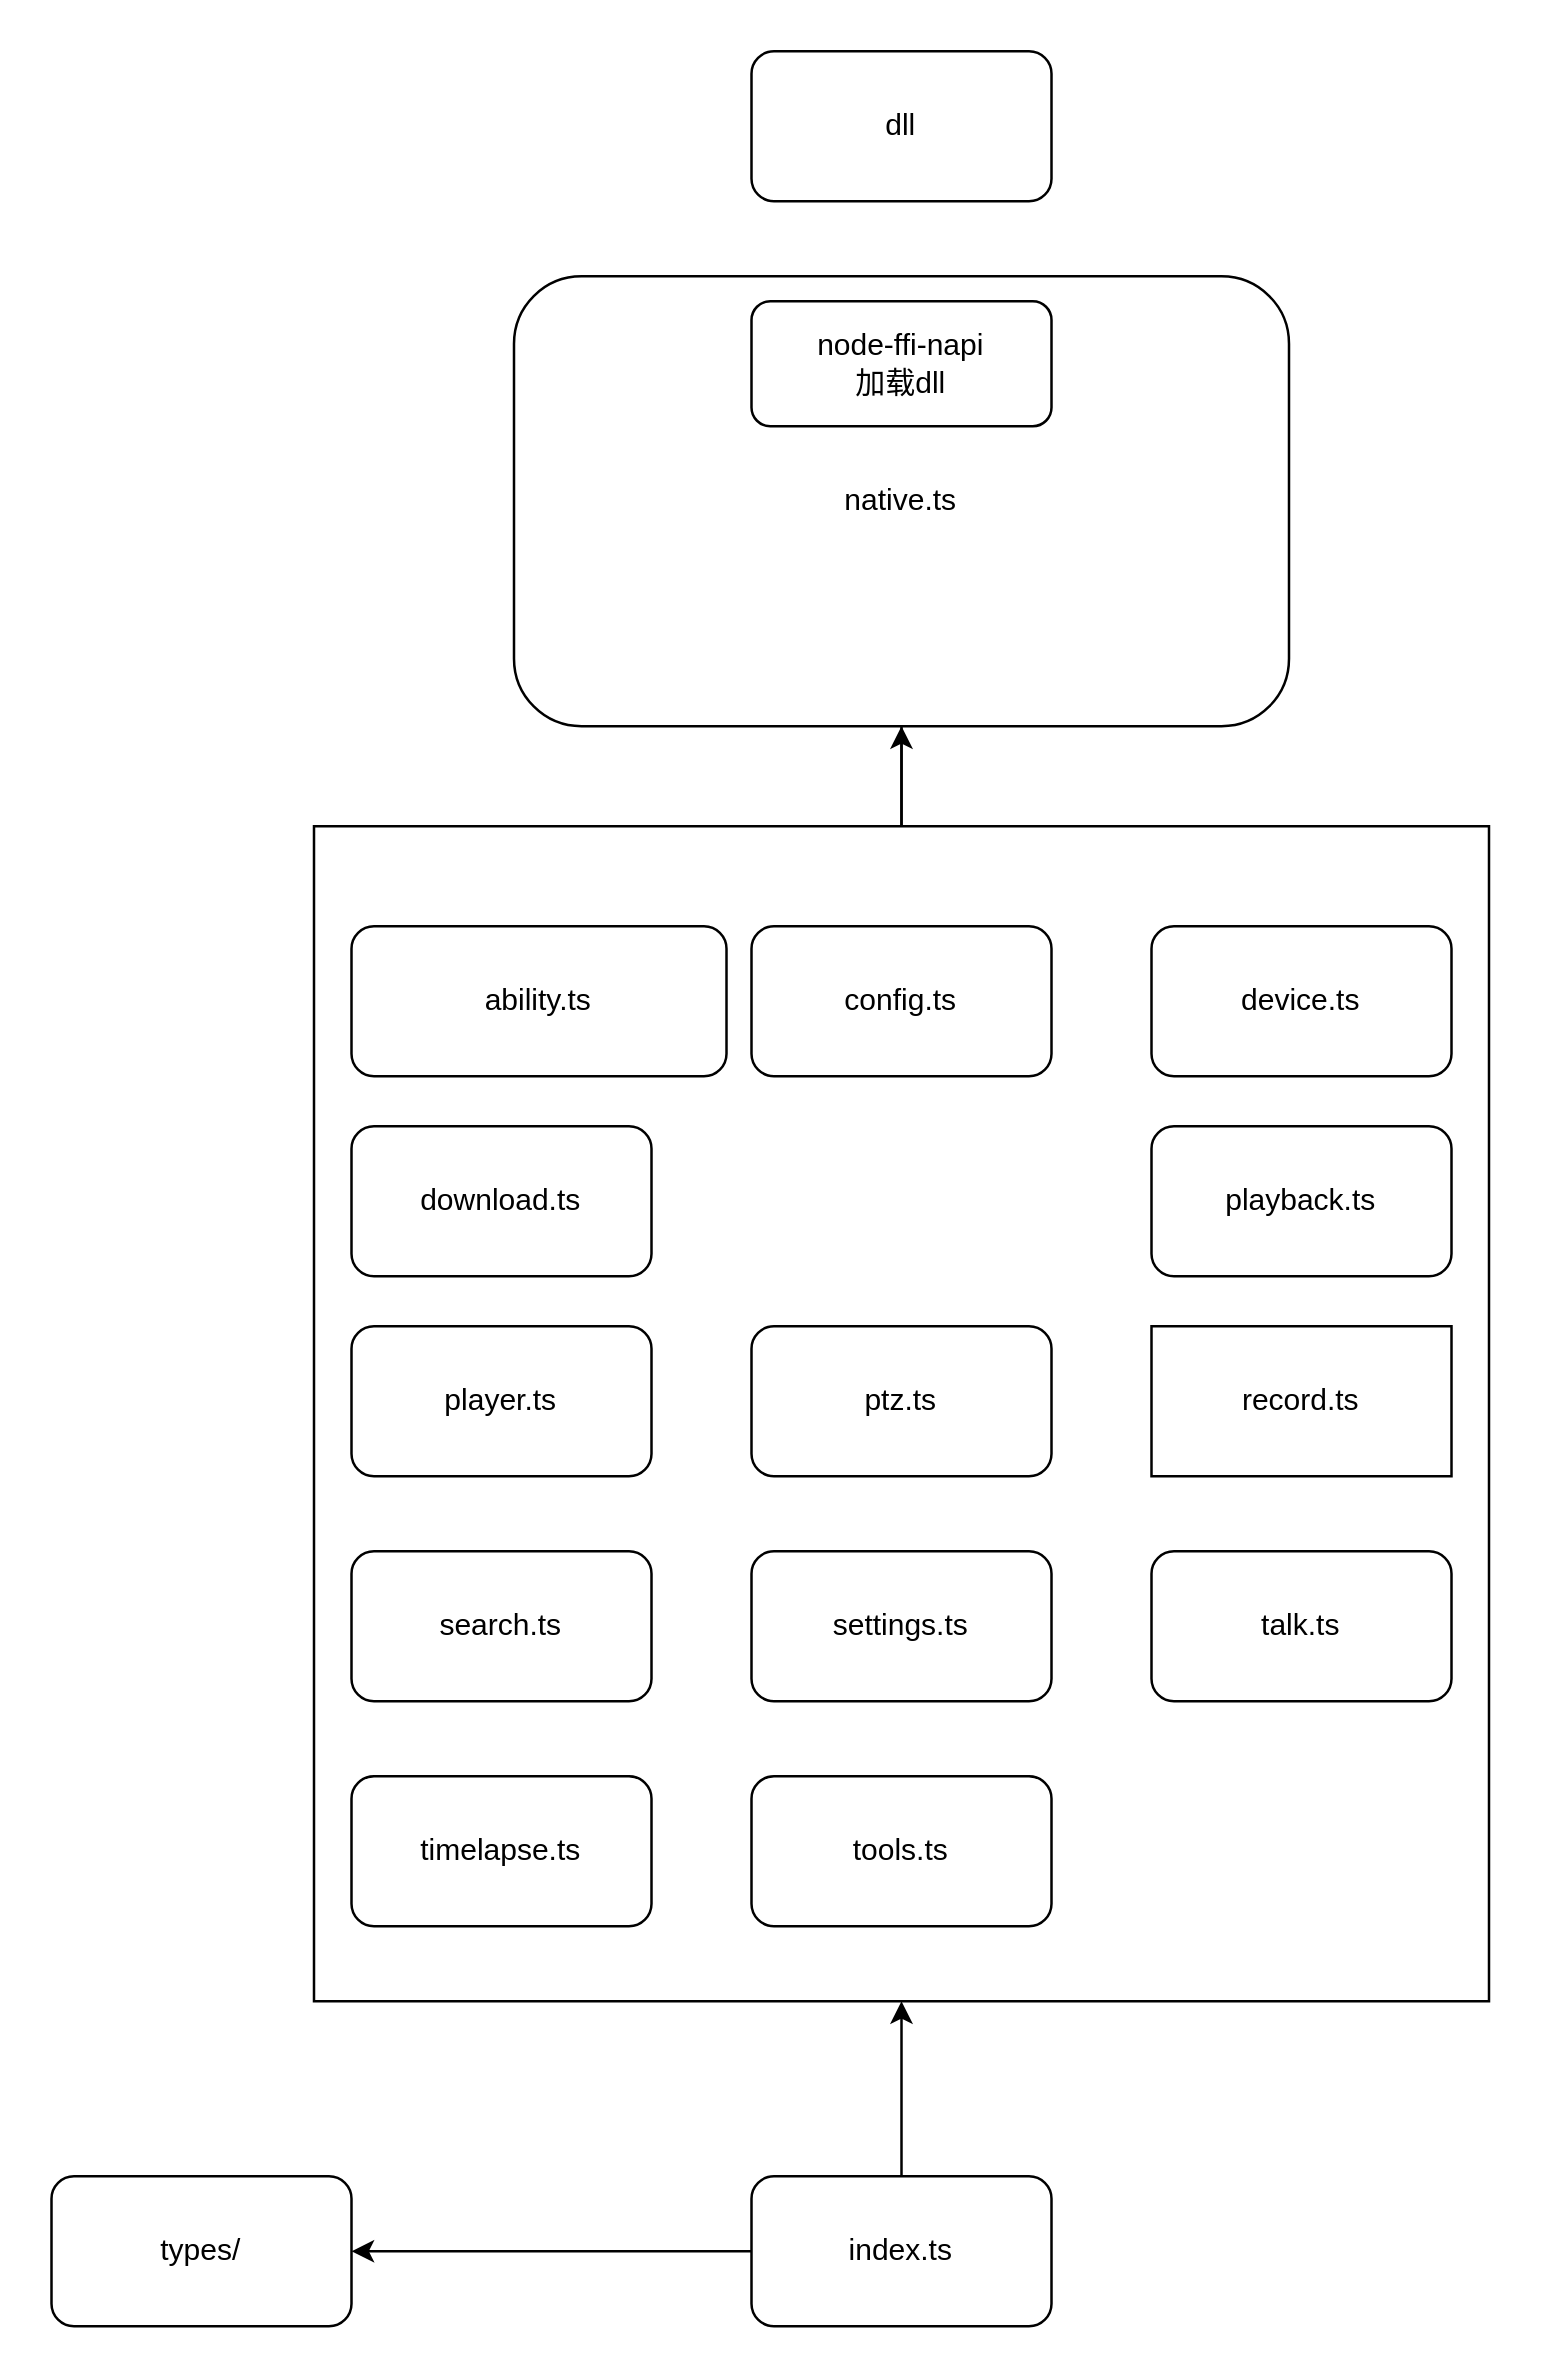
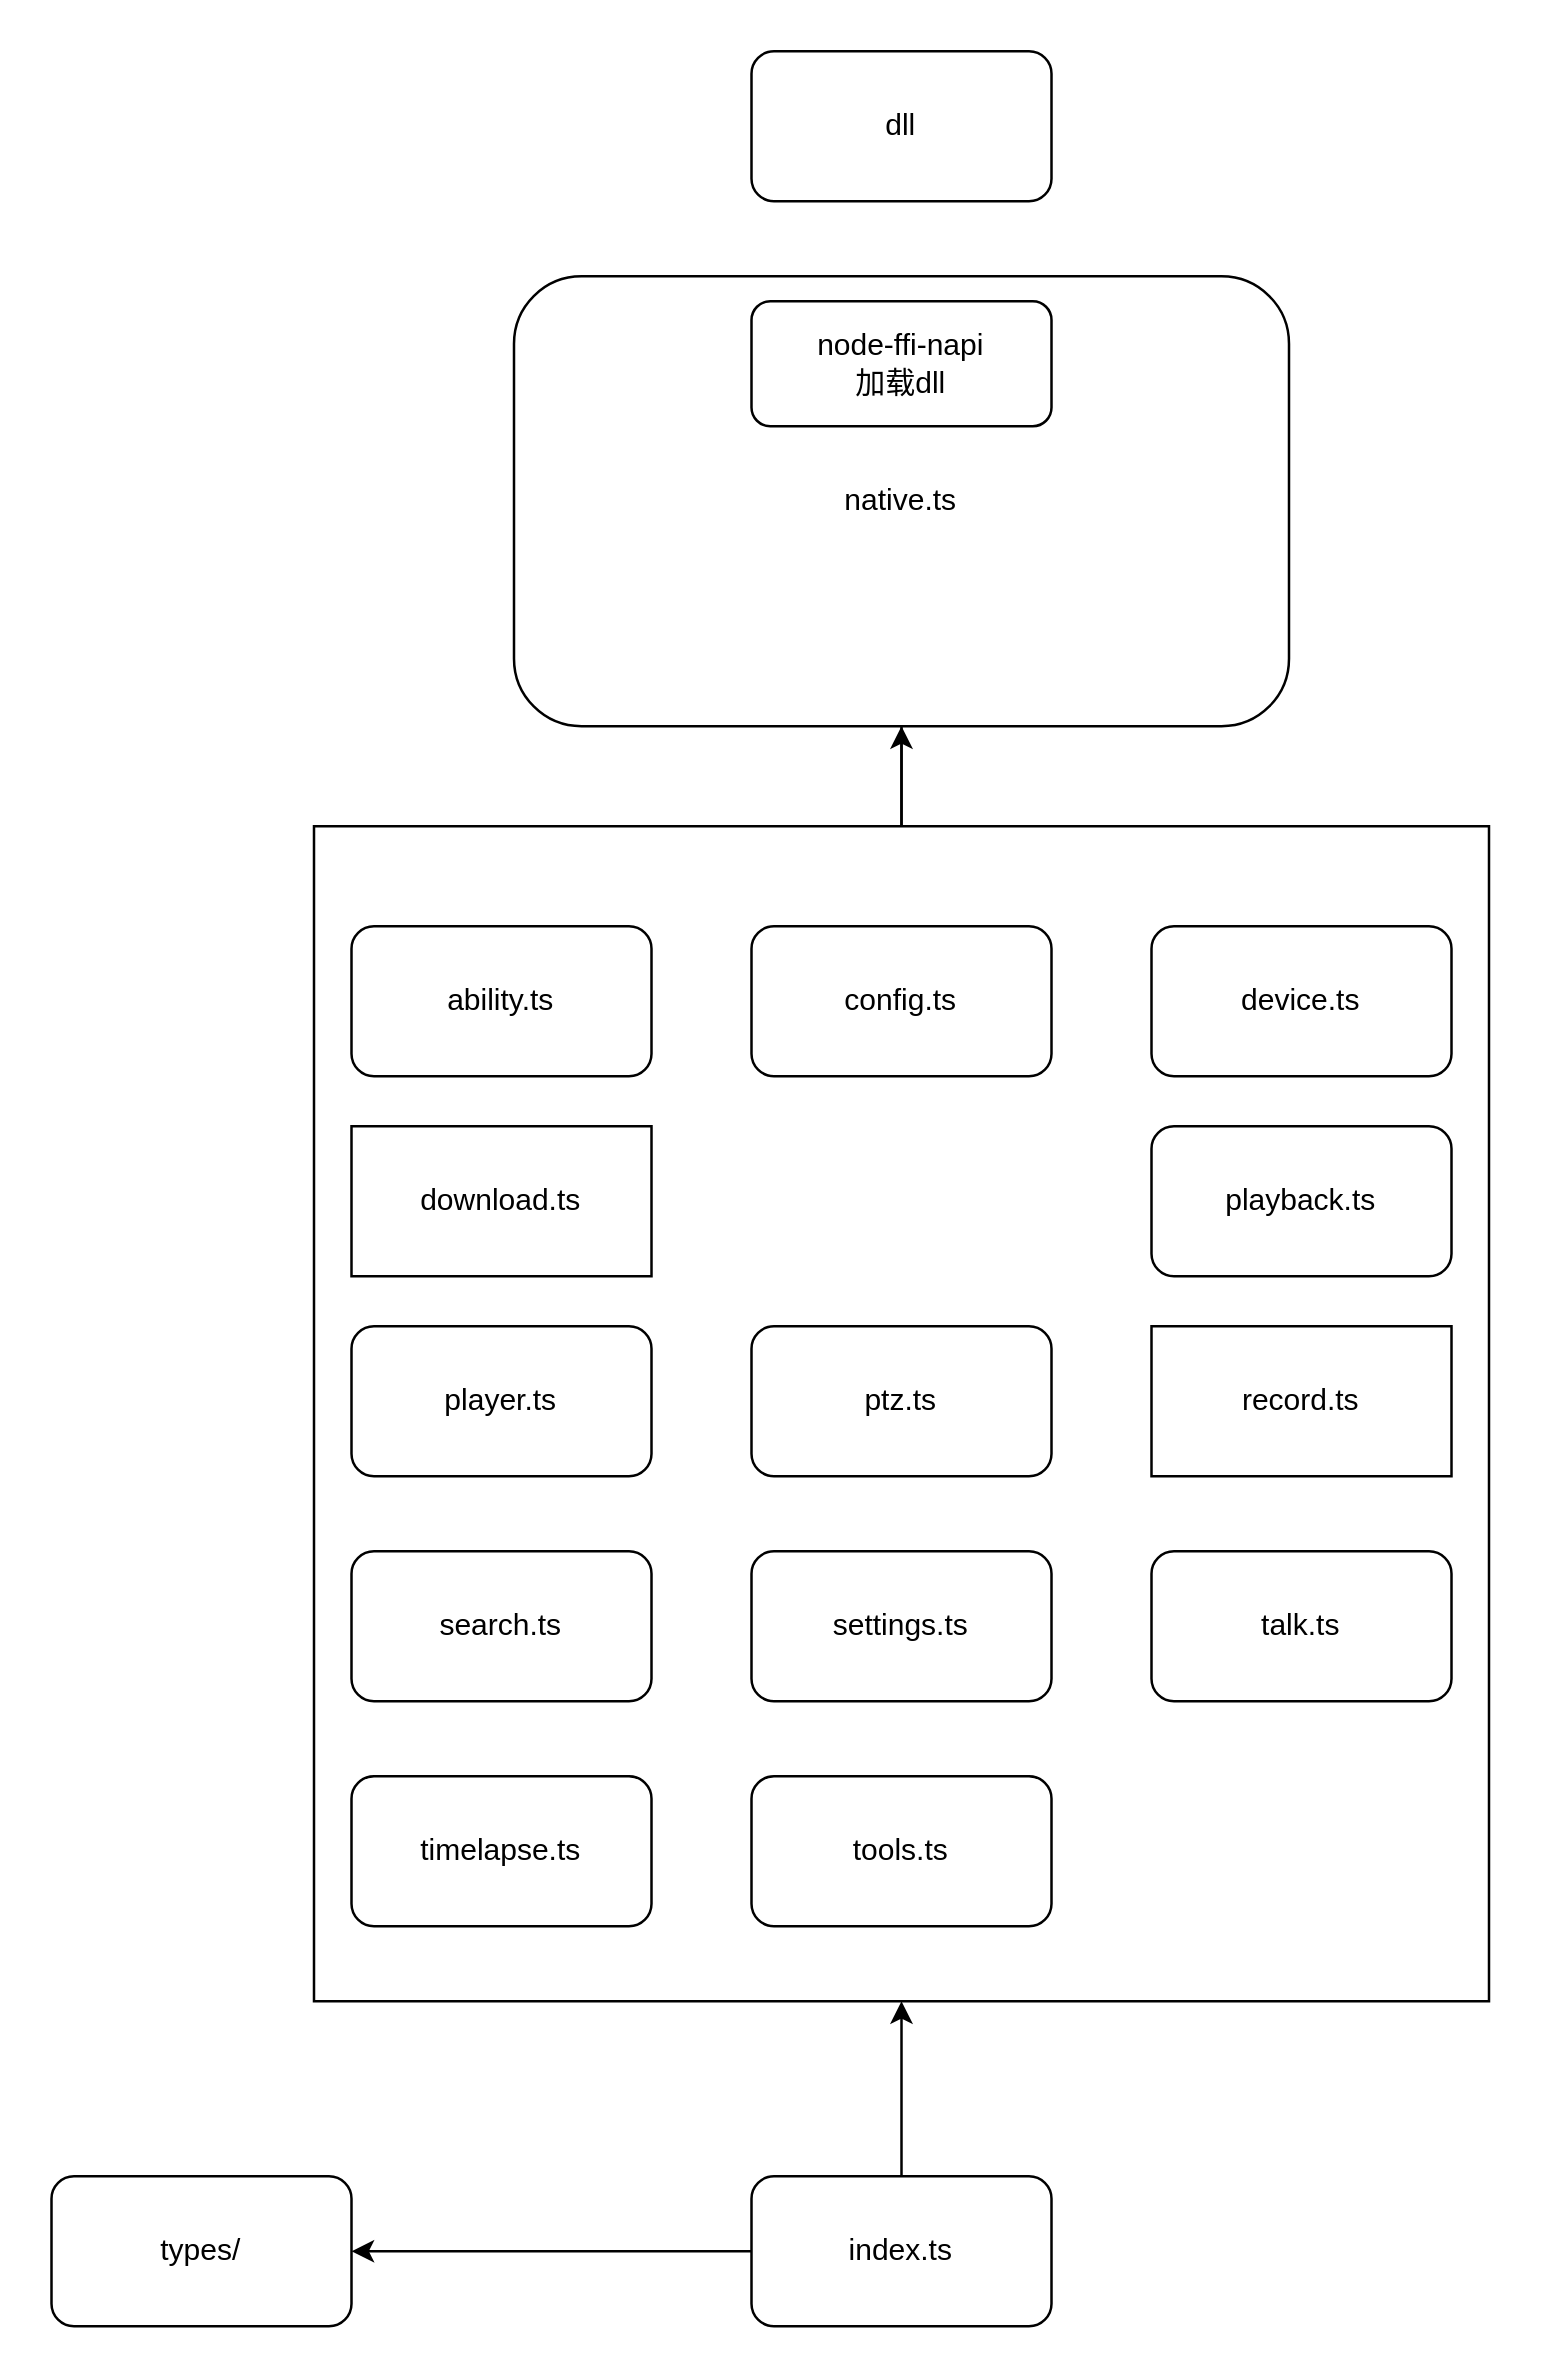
node "ability.ts": size 375x150 -> 300x150
node "download.ts": shape rounded rectangle -> rectangle
